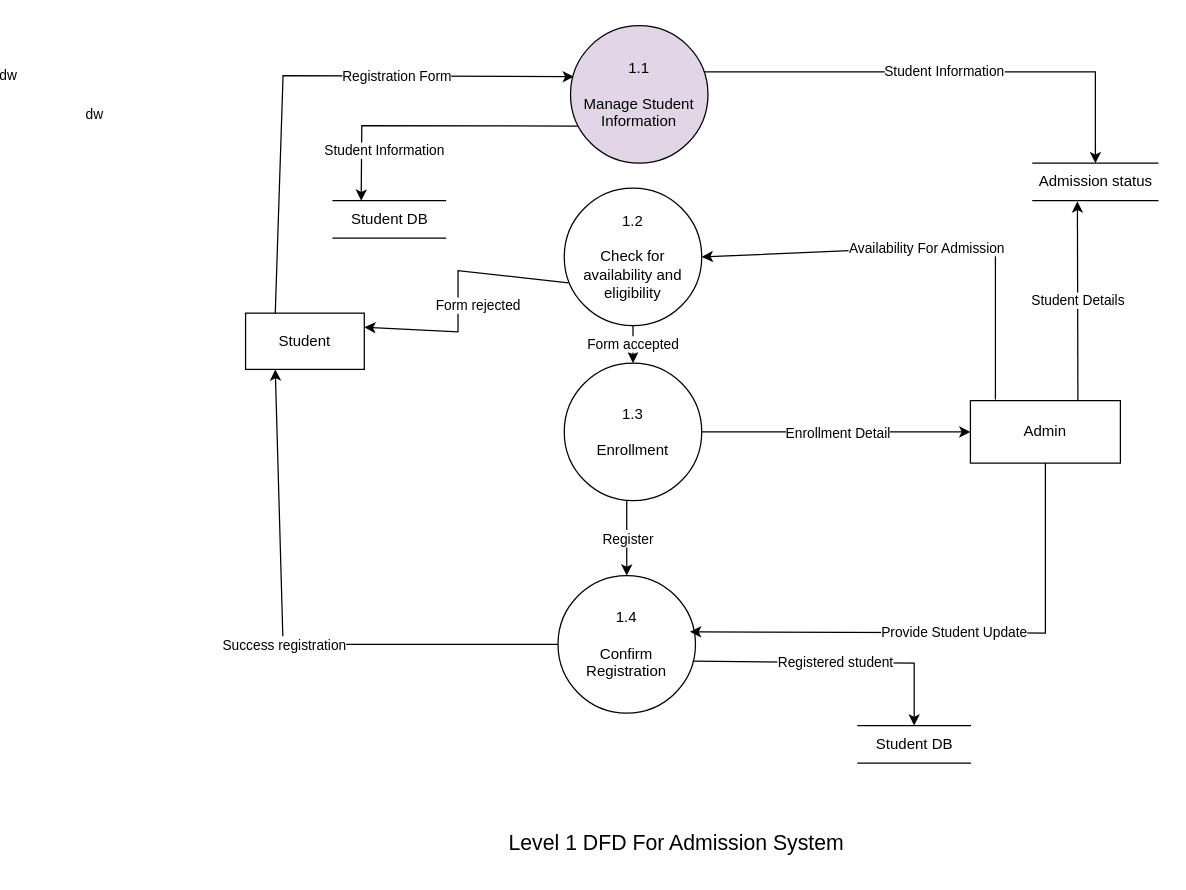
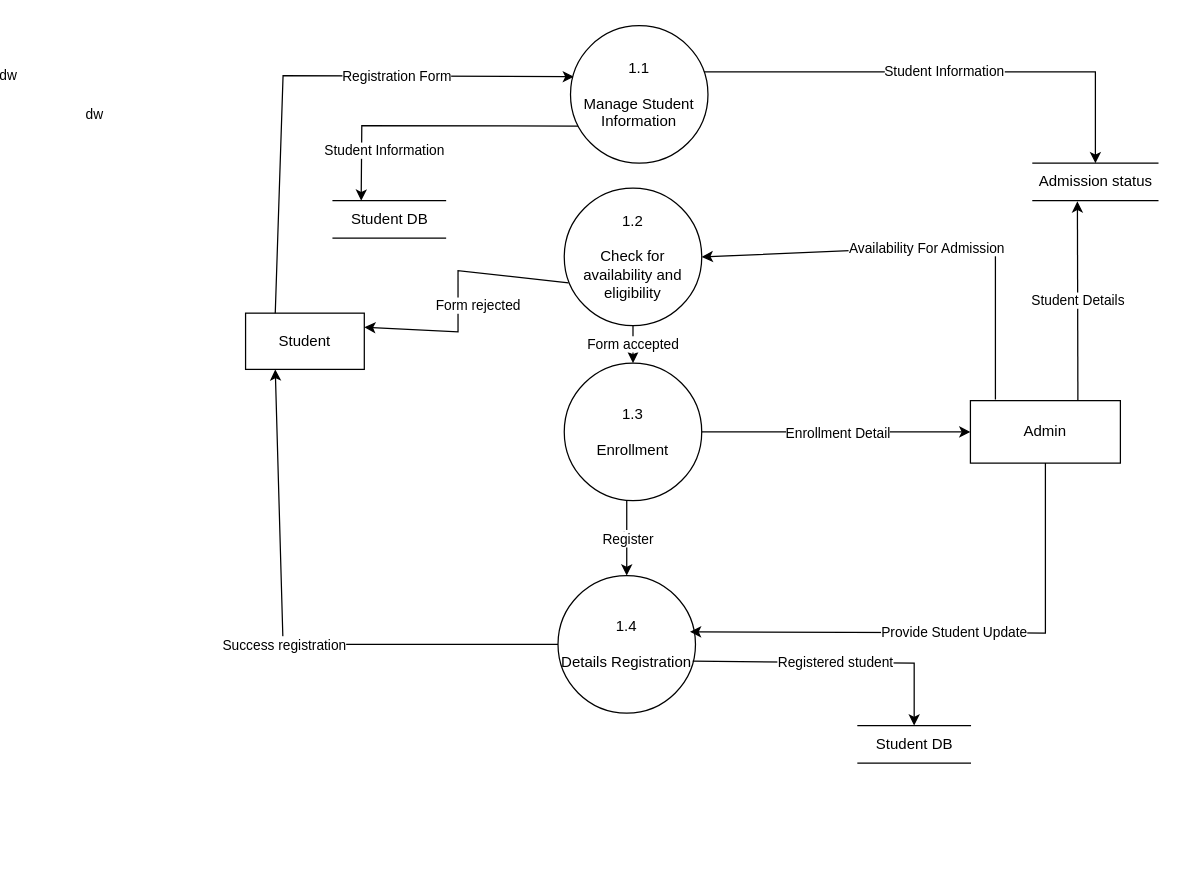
node "1.1 Manage Student Information": fillcolor #e1d5e7 -> #ffffff
node "1.4 Confirm Registration": label "1.4 Confirm Registration" -> "1.4 Details Registration"
node "Level 1 DFD For Admission System": removed
